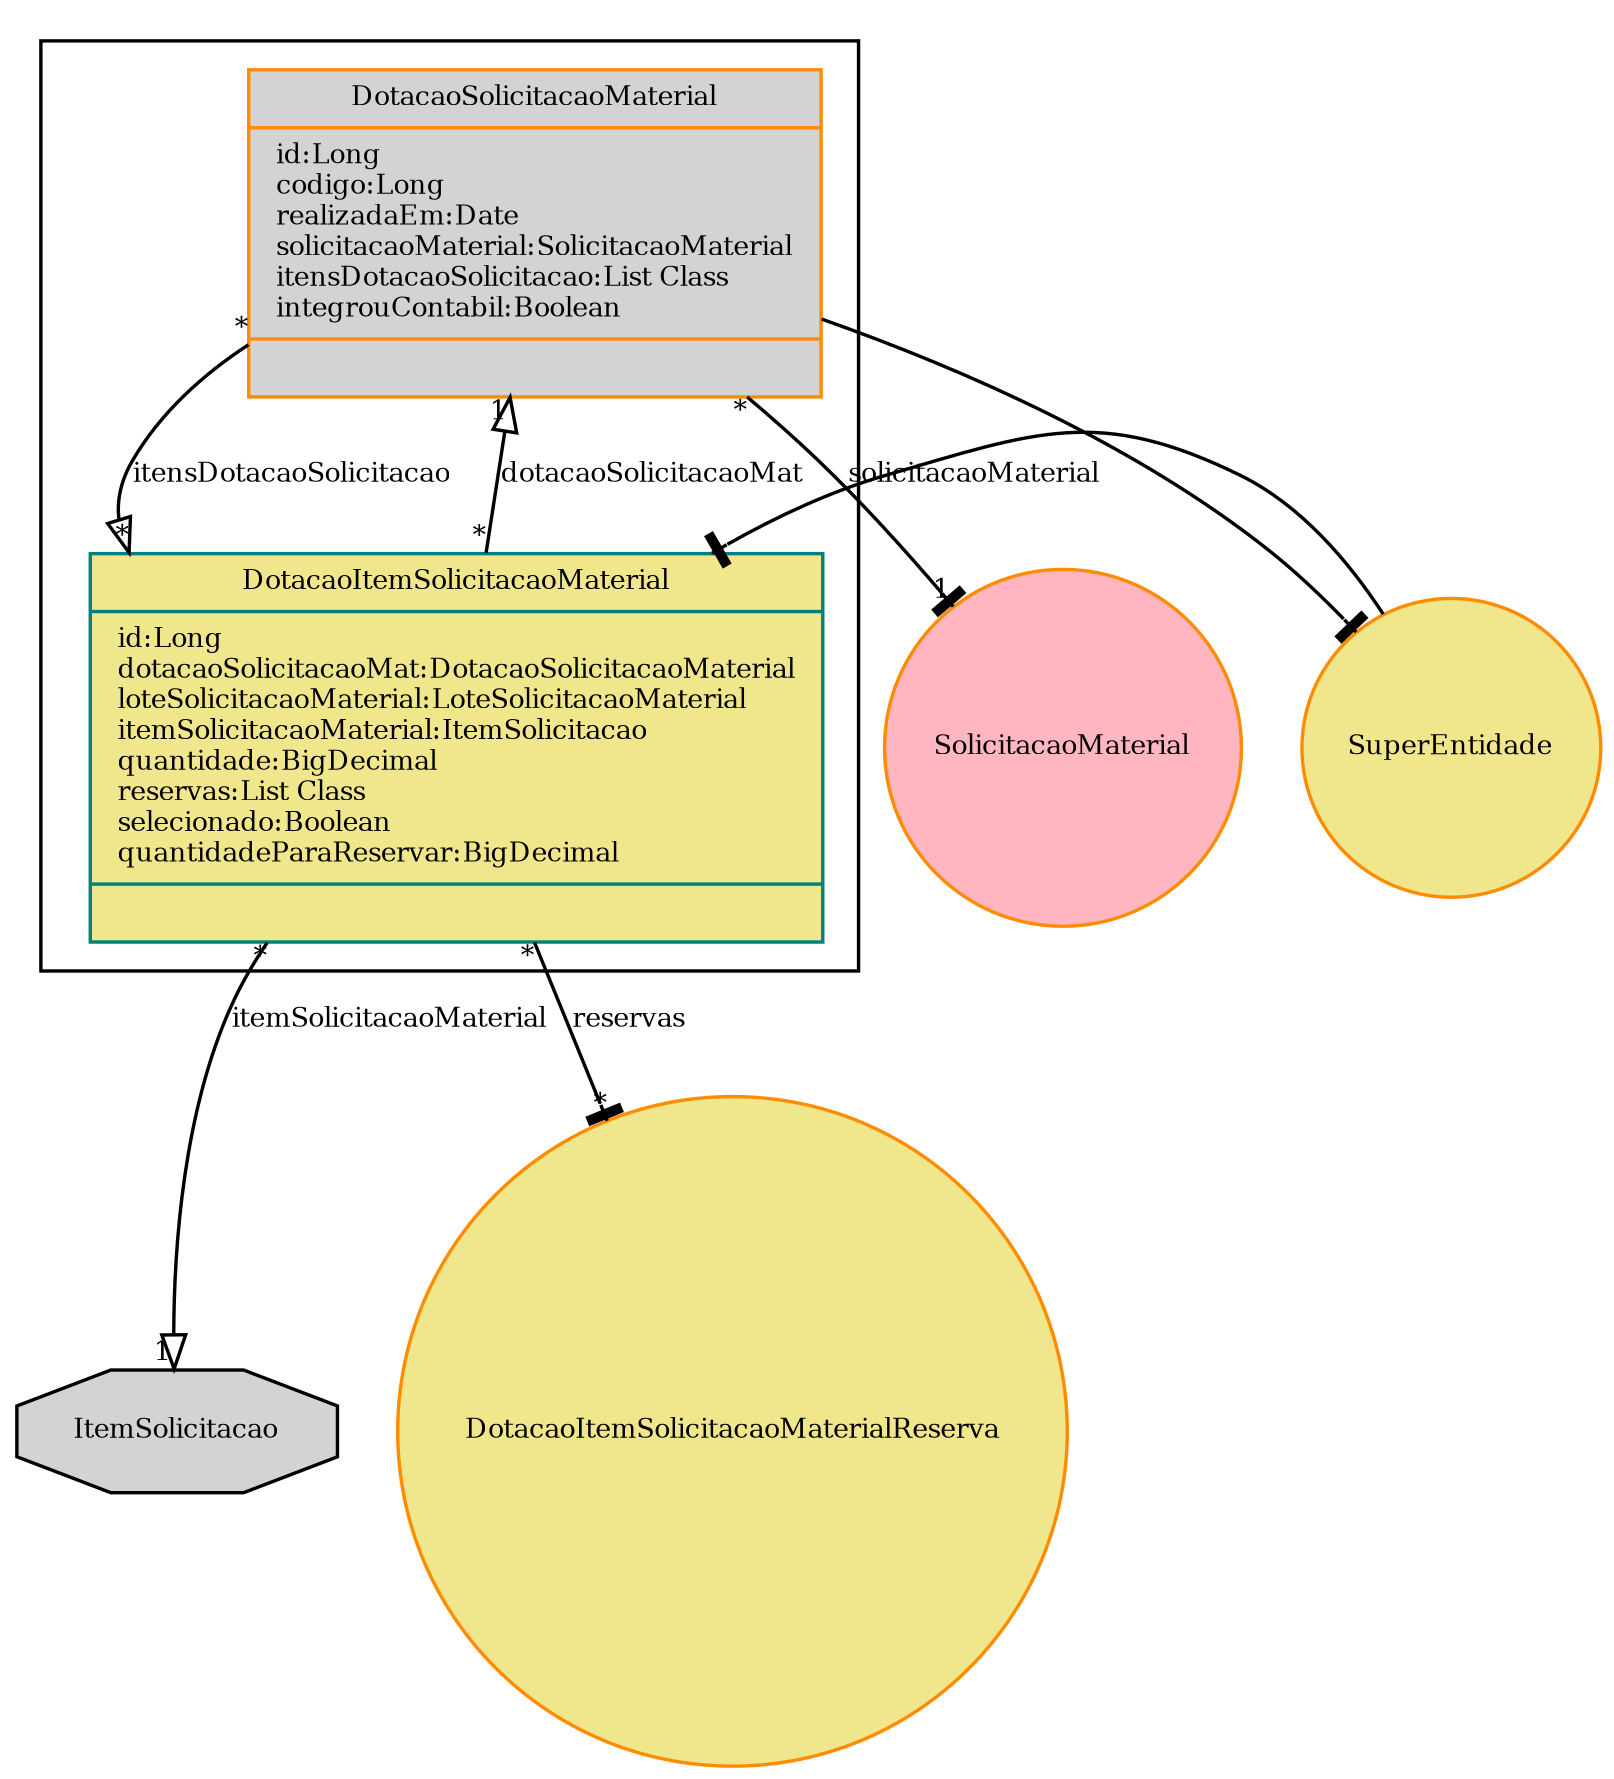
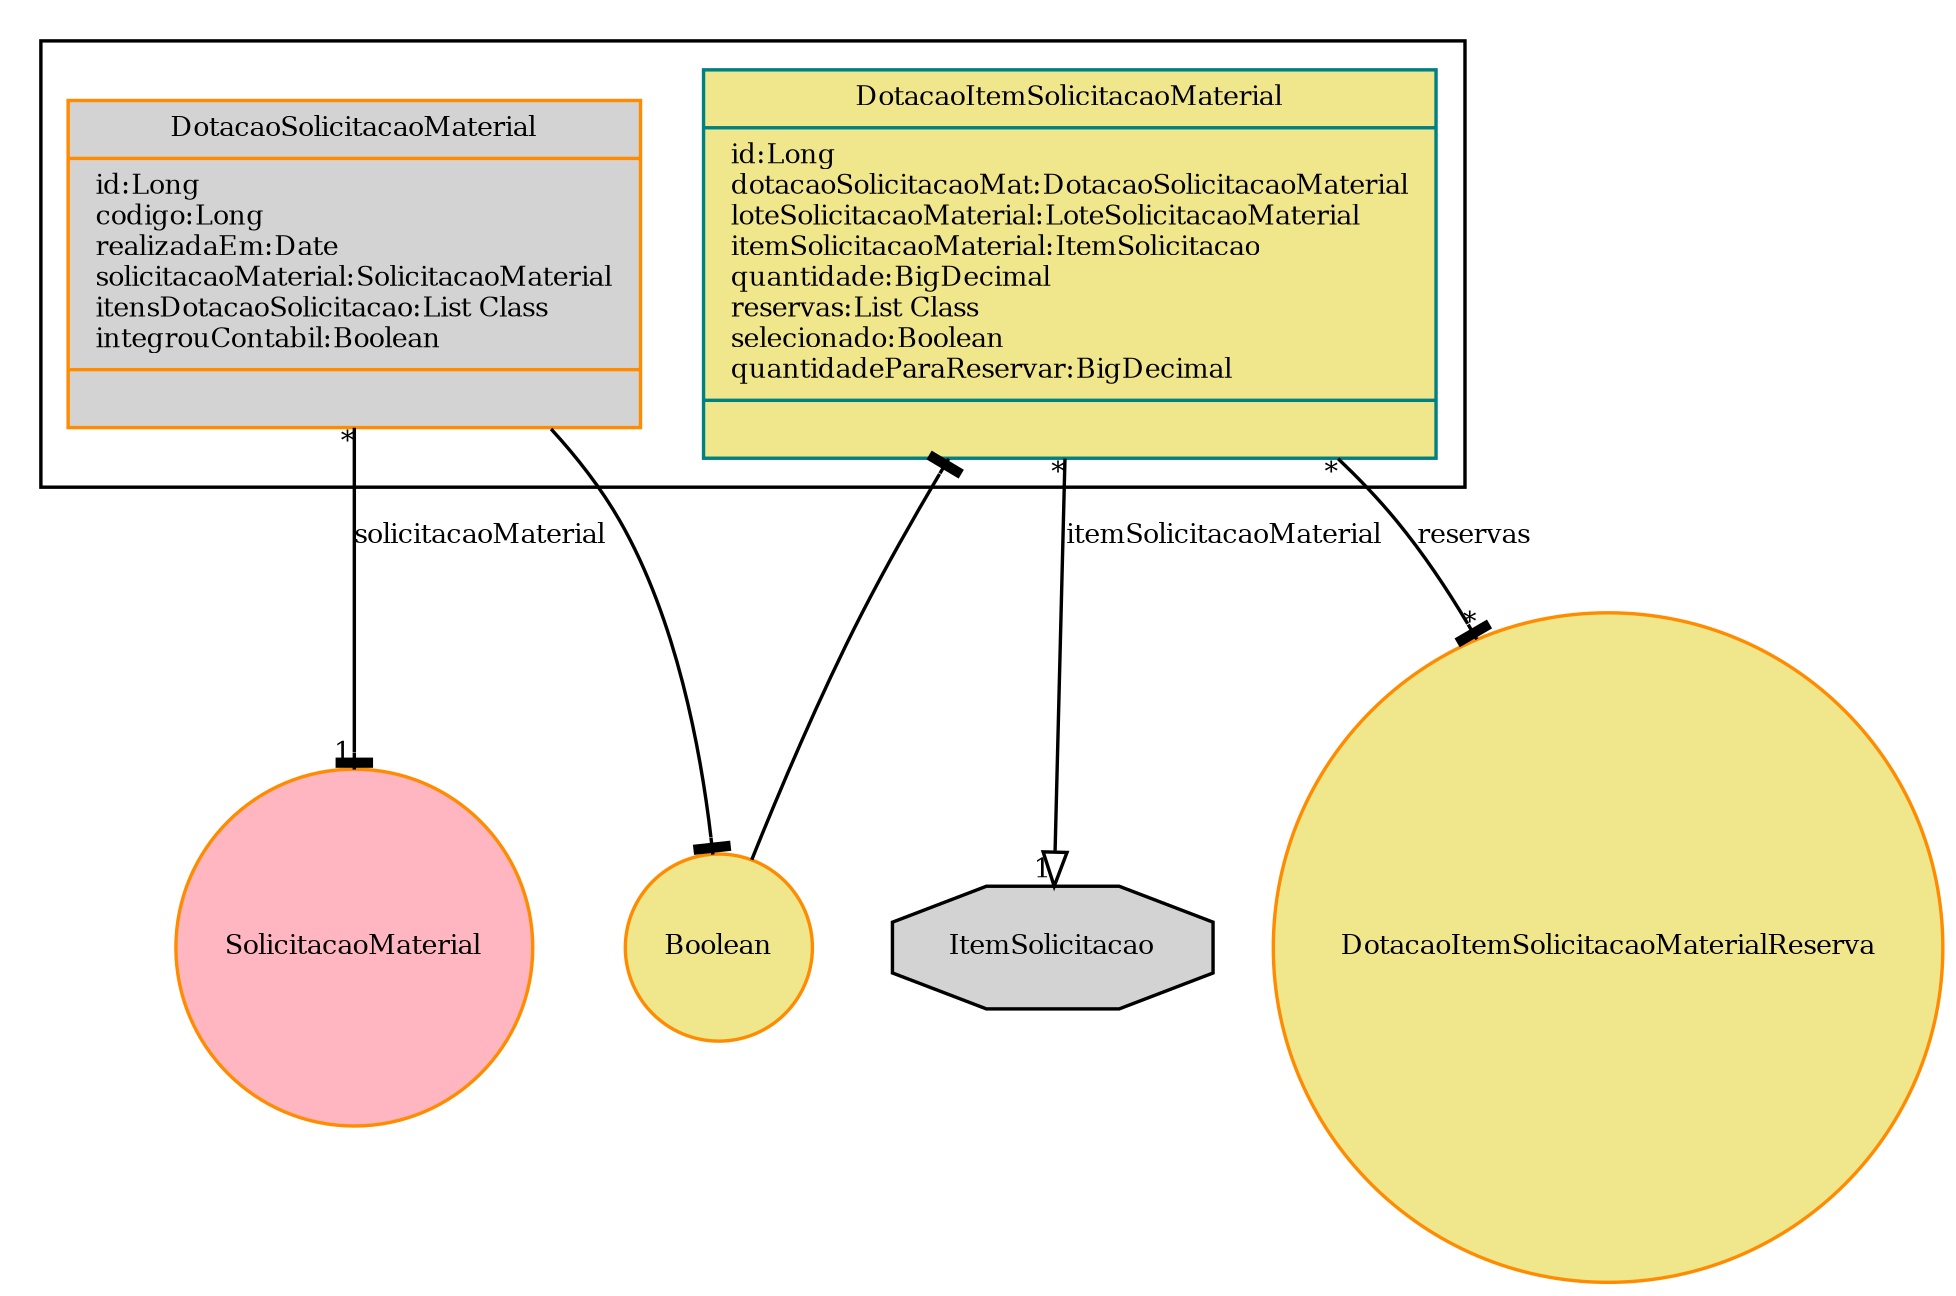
edge "DotacaoSolicitacaoMaterial" -> "DotacaoItemSolicitacaoMaterial": removed, label "itensDotacaoSolicitacao"
edge "DotacaoItemSolicitacaoMaterial" -> "DotacaoSolicitacaoMaterial": removed, label "dotacaoSolicitacaoMat"
node "SuperEntidade": label "SuperEntidade" -> "Boolean"
